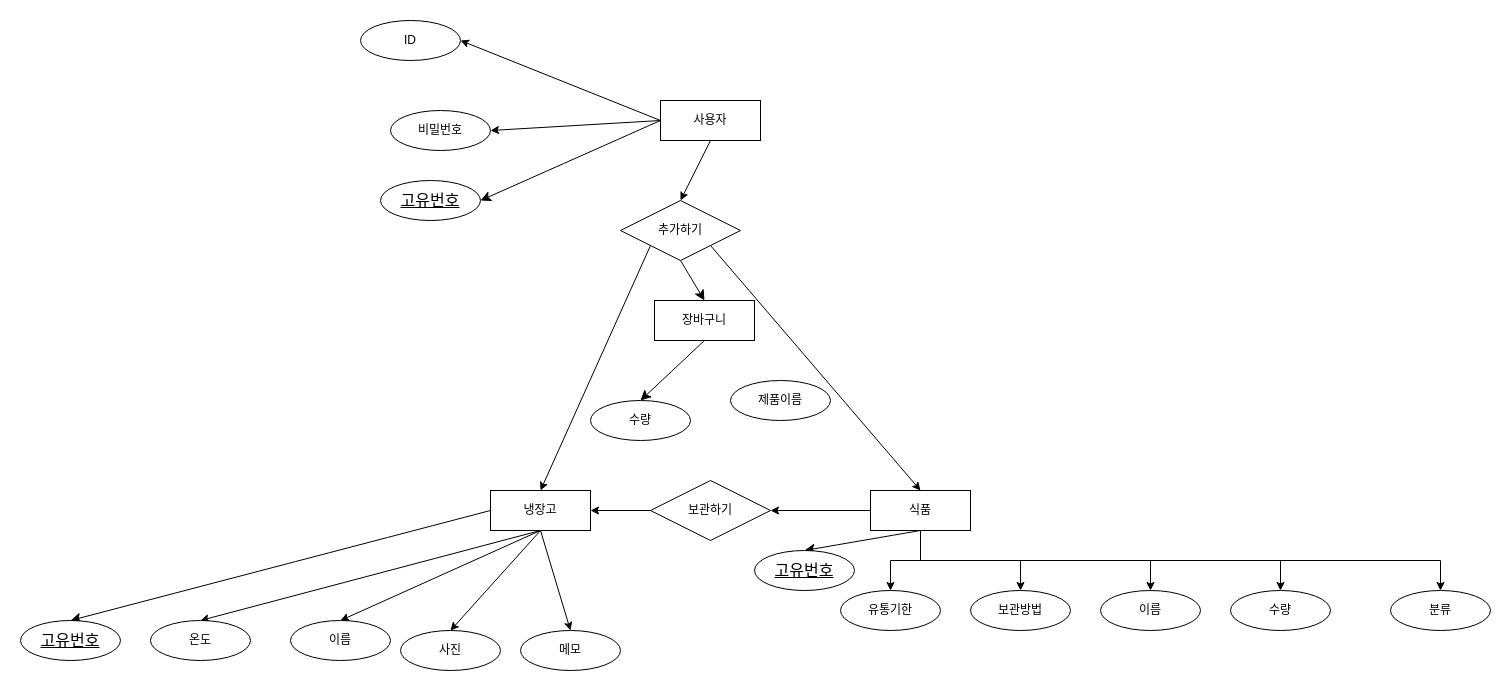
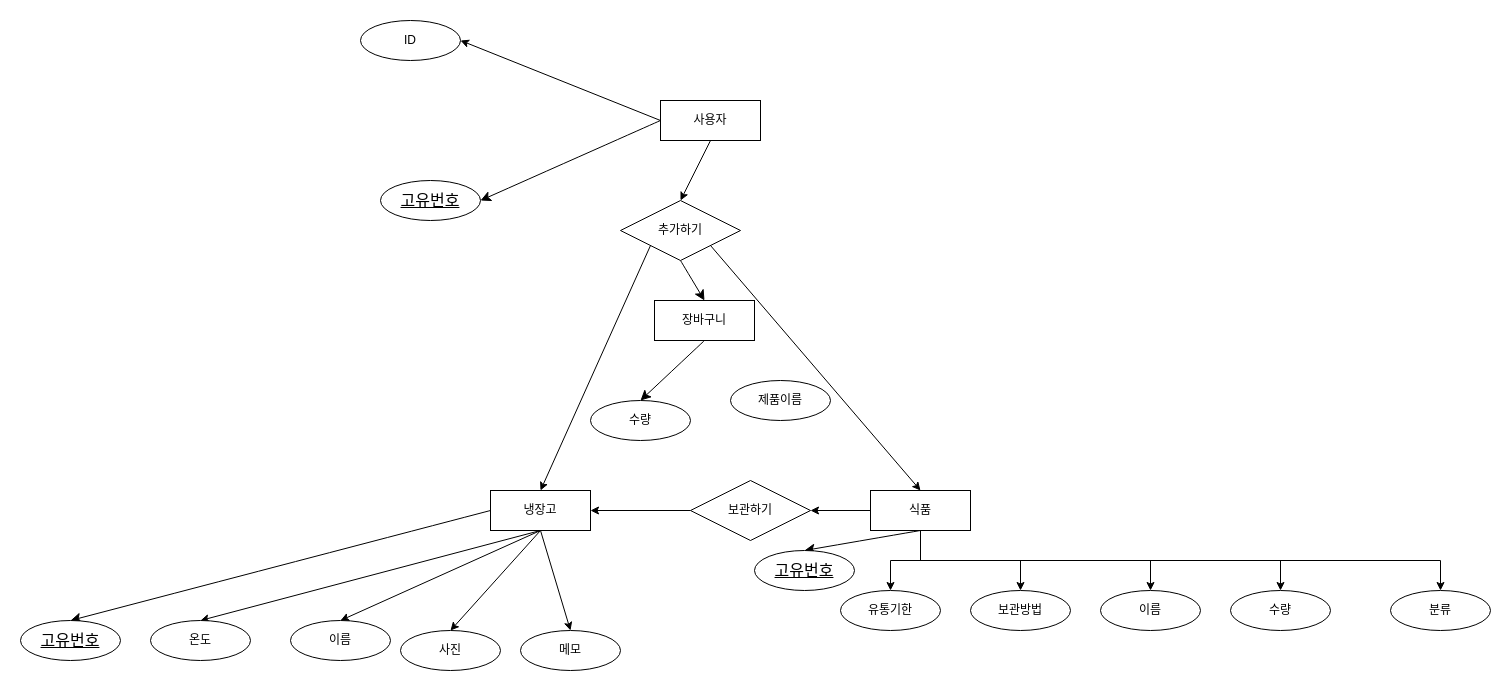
edge "사용자" -> "비밀번호": removed
node "비밀번호": removed
node "보관하기": moved (711, 511) -> (751, 511)
